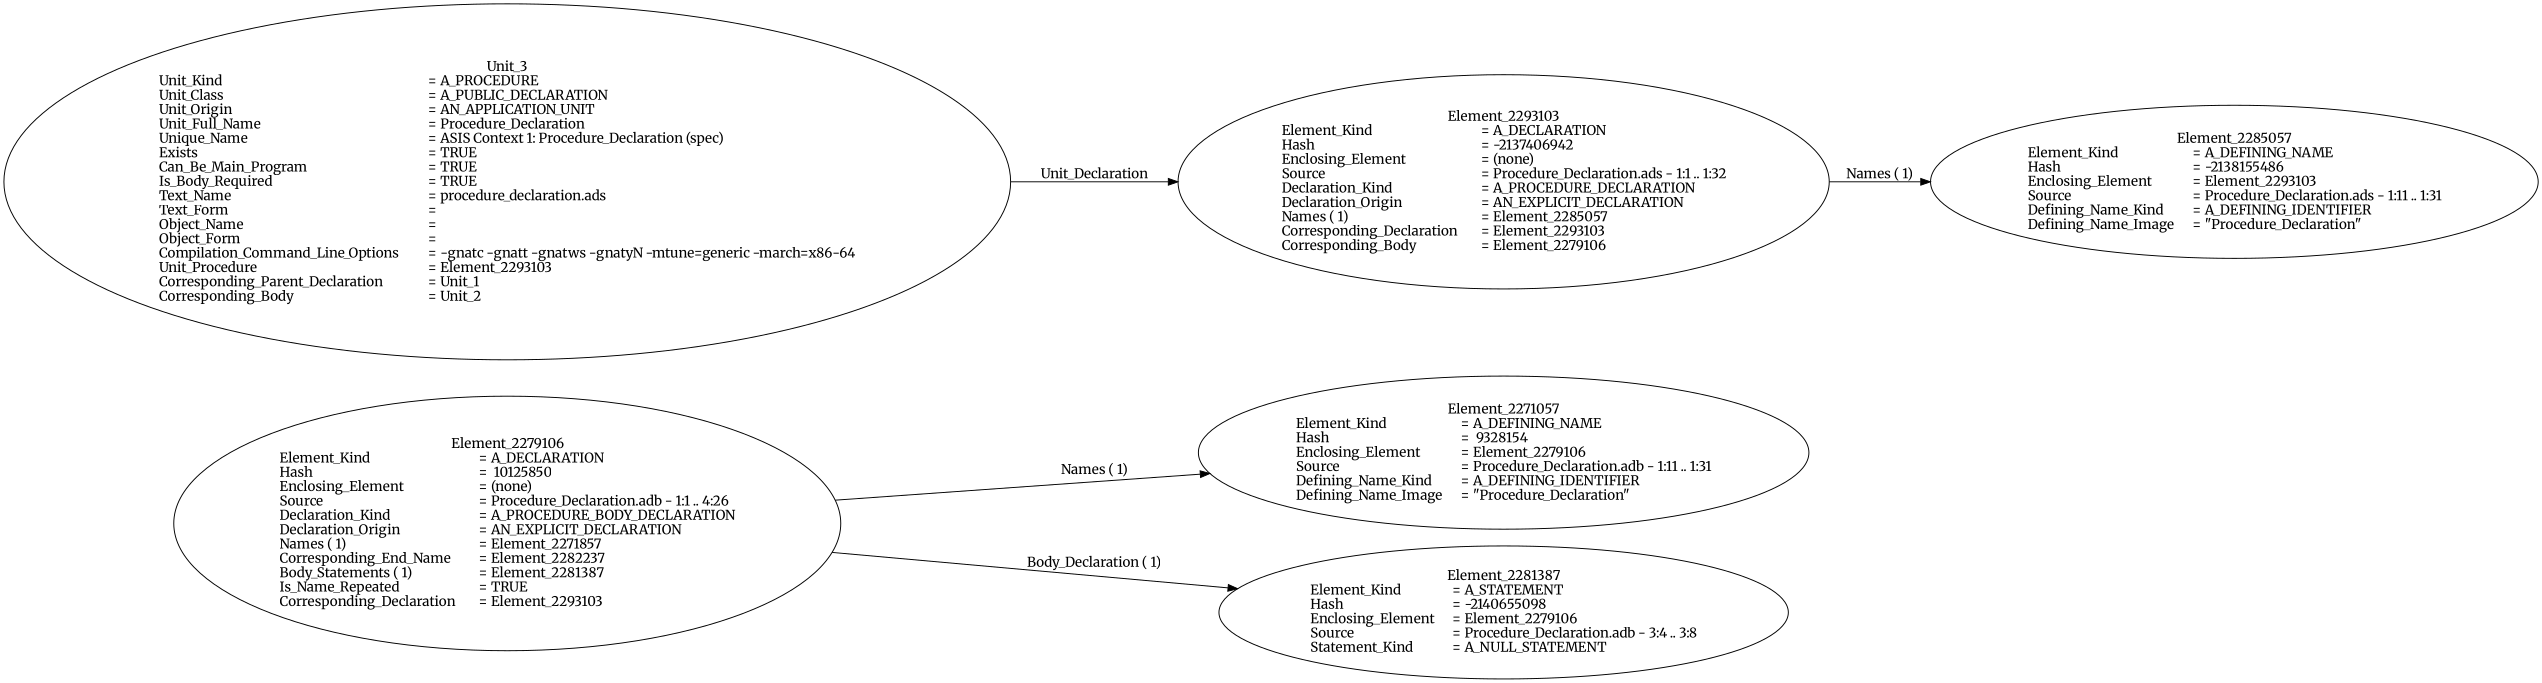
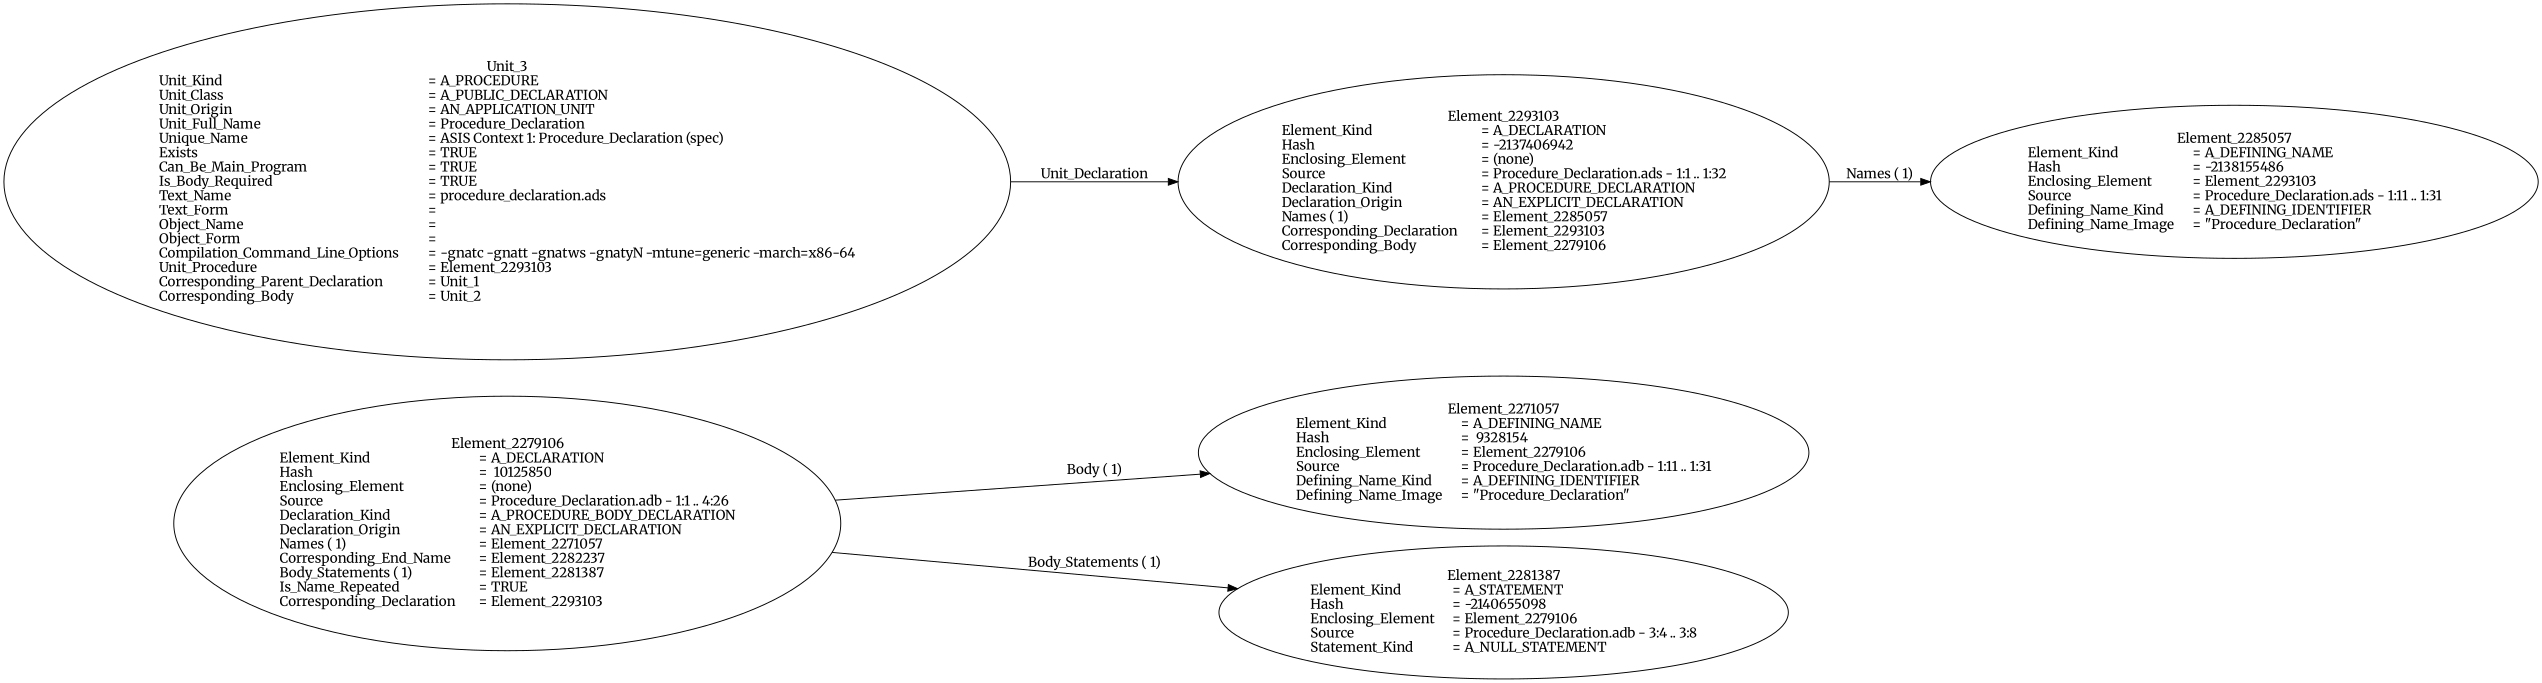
edge "Element_2279106" -> "Element_2271057": label "Names ( 1)" -> "Body ( 1)"
node "Element_2279106": text "Element_2271857" -> "Element_2271057"
edge "Element_2279106" -> "Element_2281387": label "Body_Declaration ( 1)" -> "Body_Statements ( 1)"
